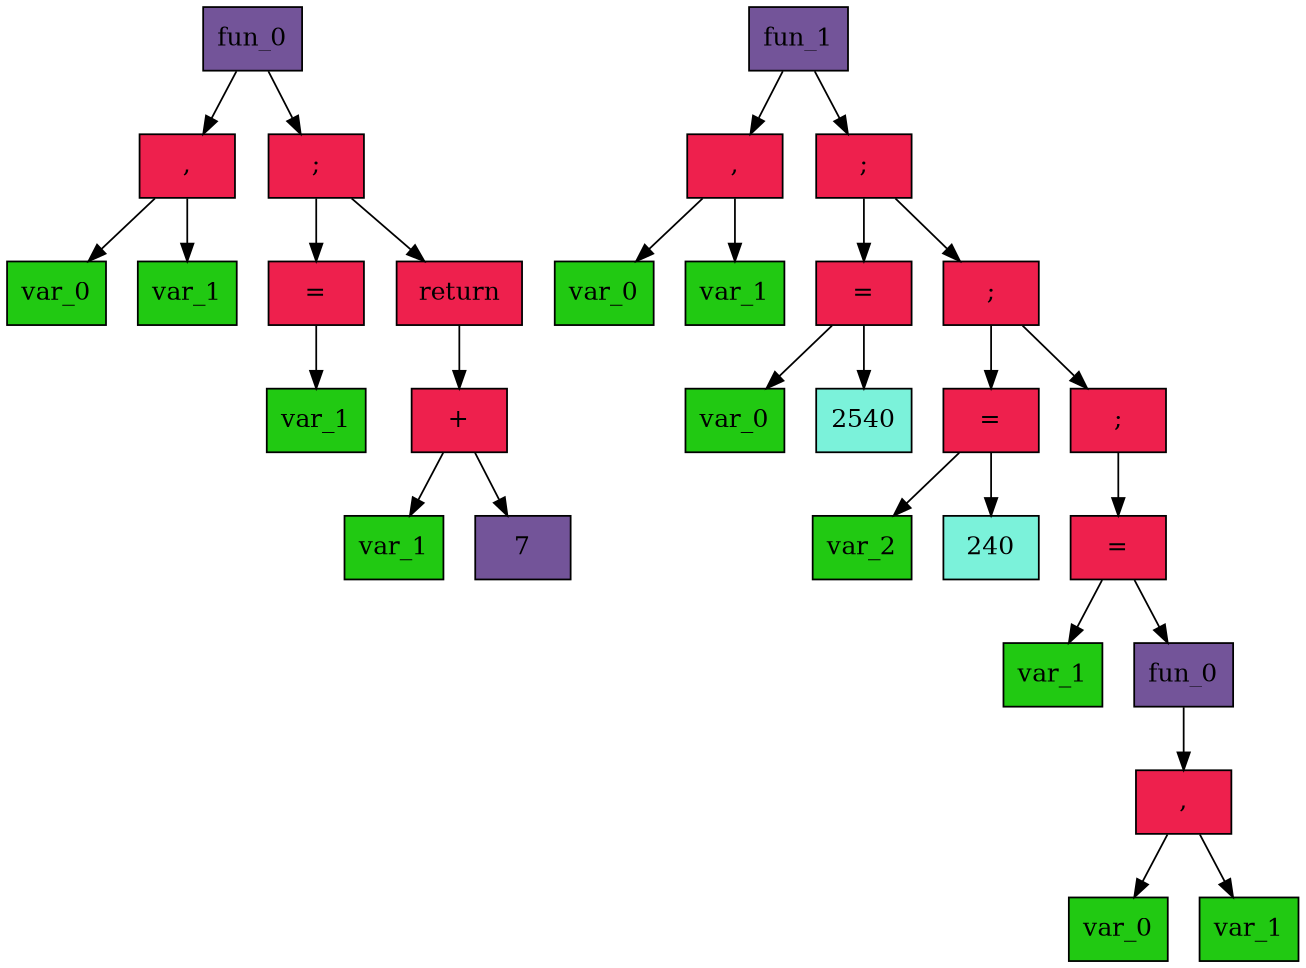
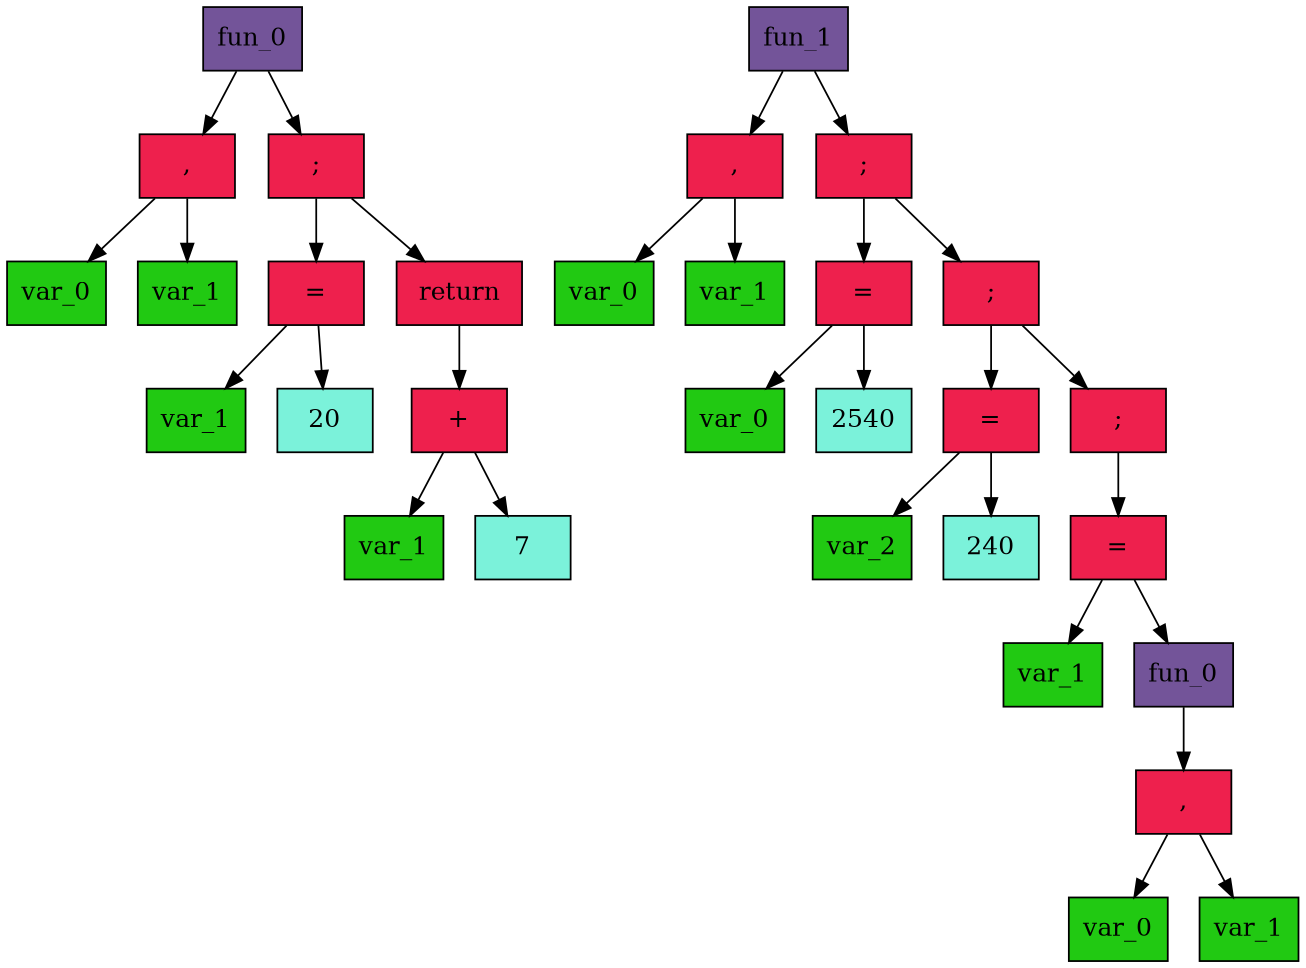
node "20": added
node "7": fillcolor #735499 -> #7bf2da
